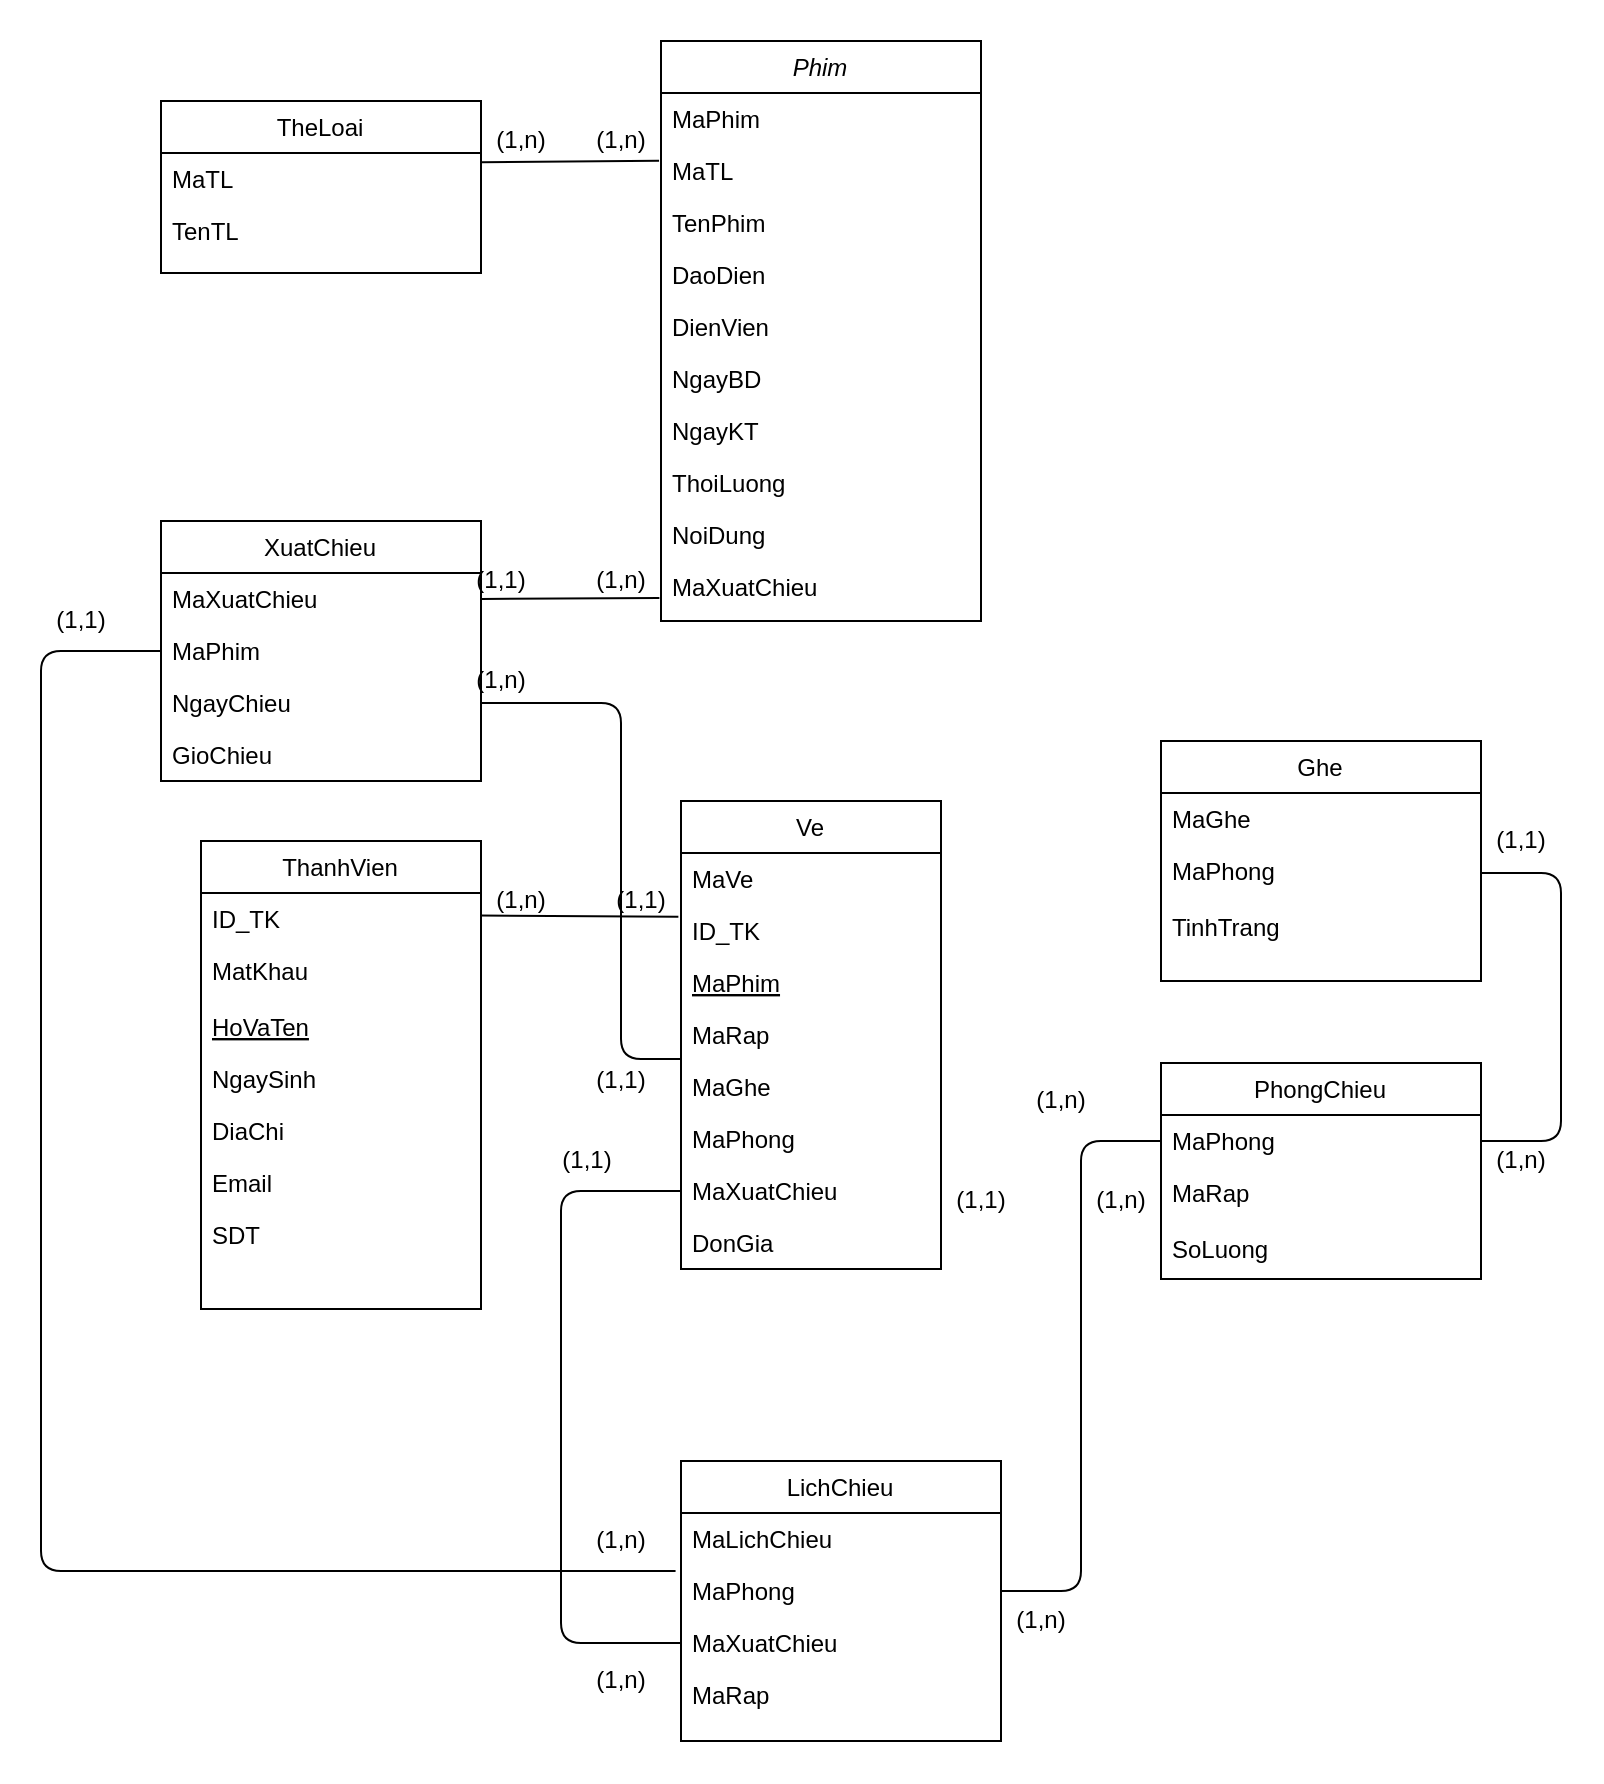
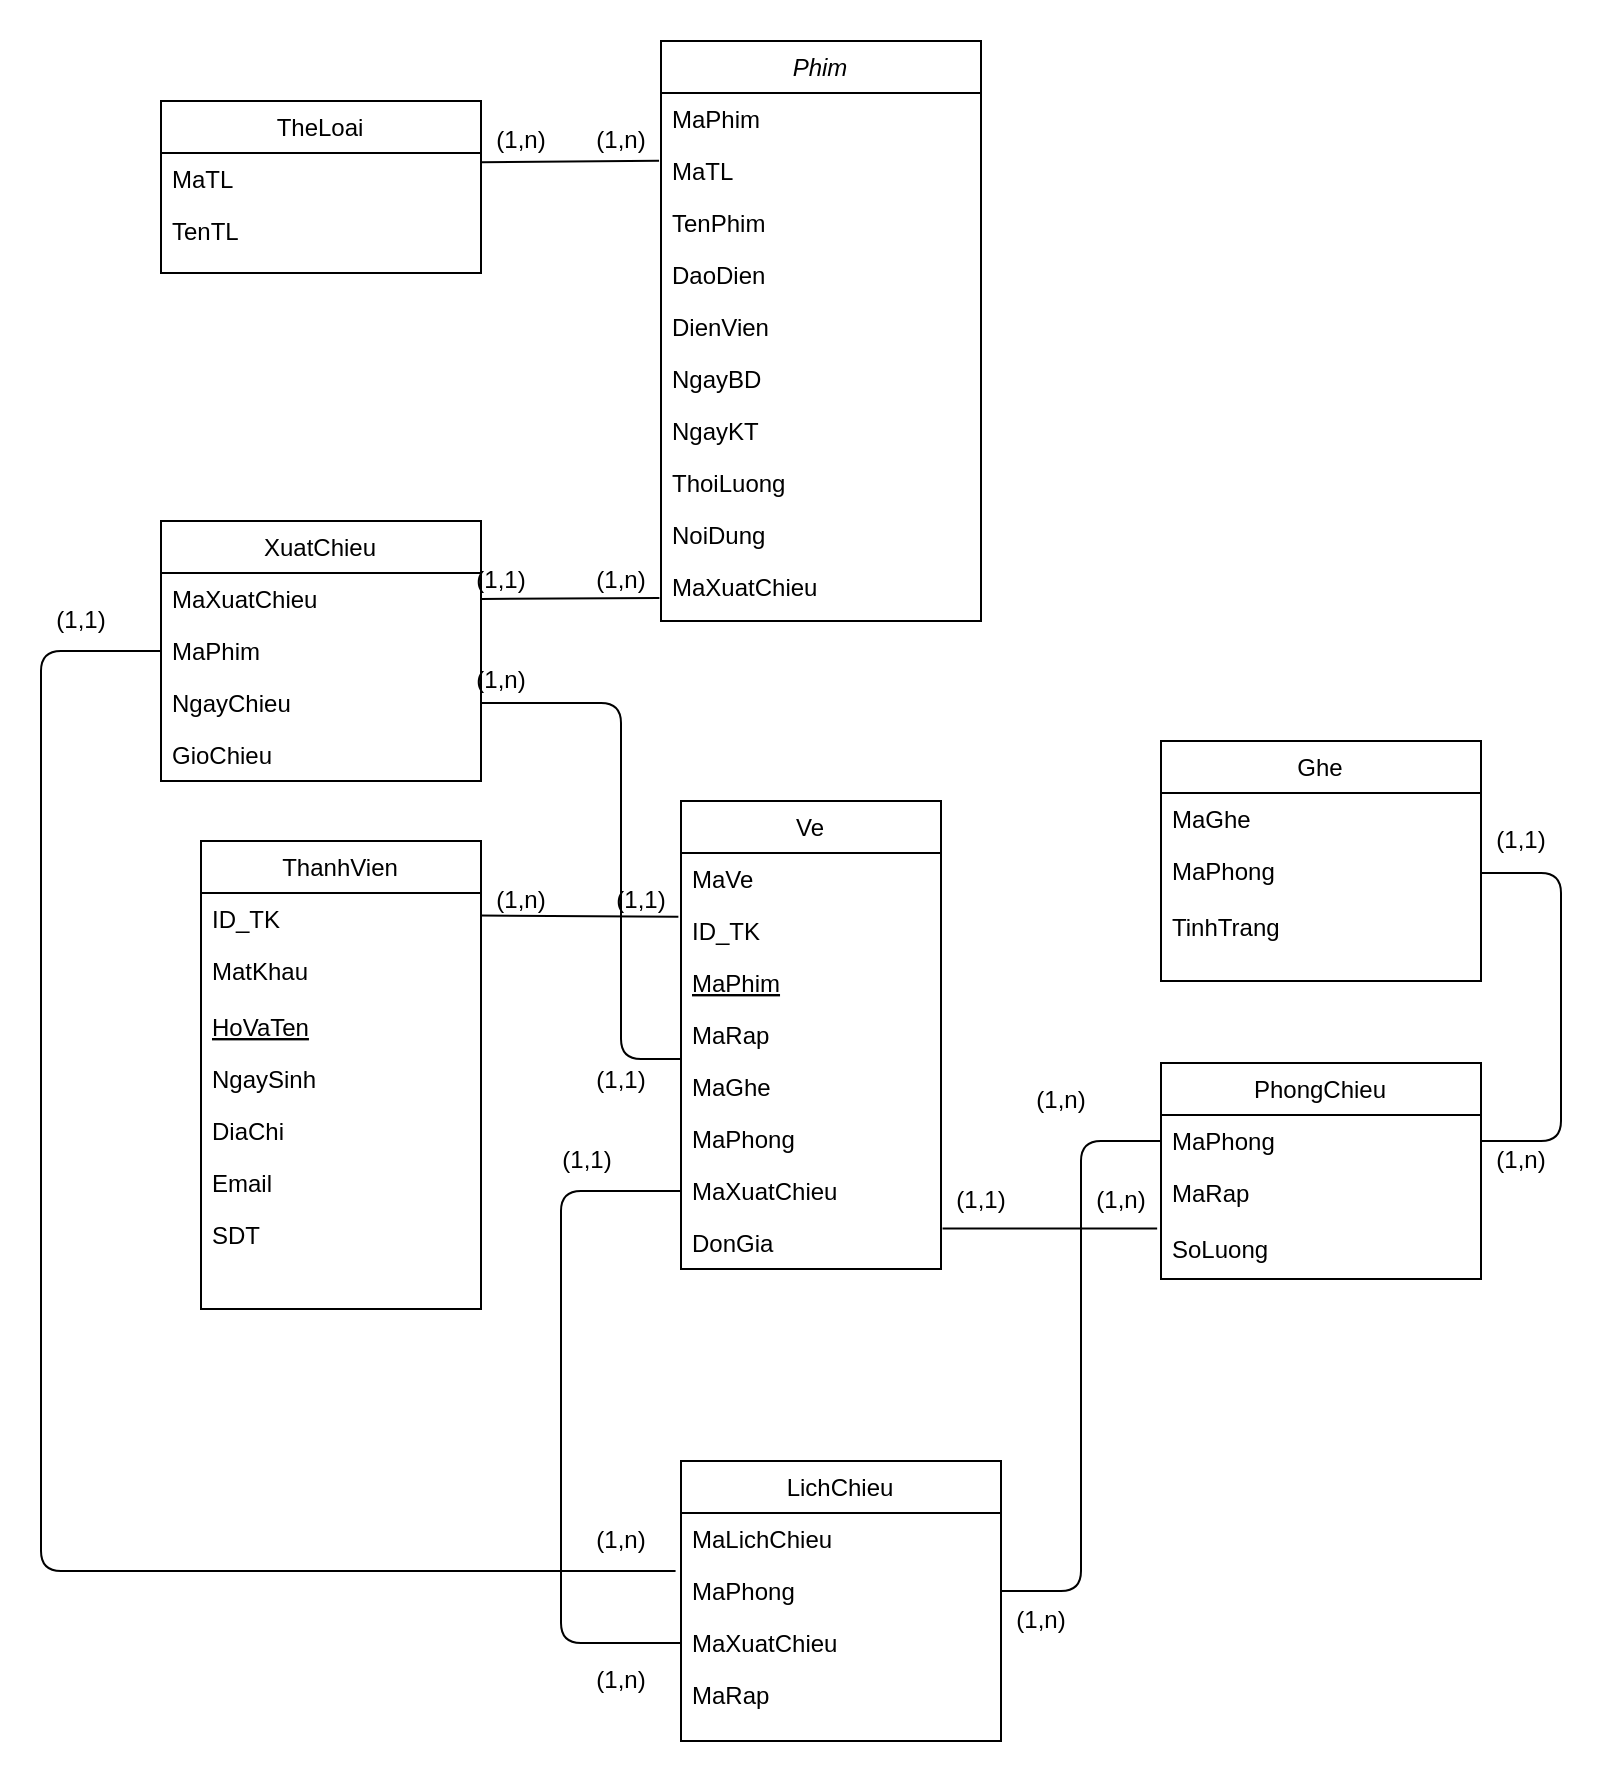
edge "DonGia" -- "SoLuong": added
